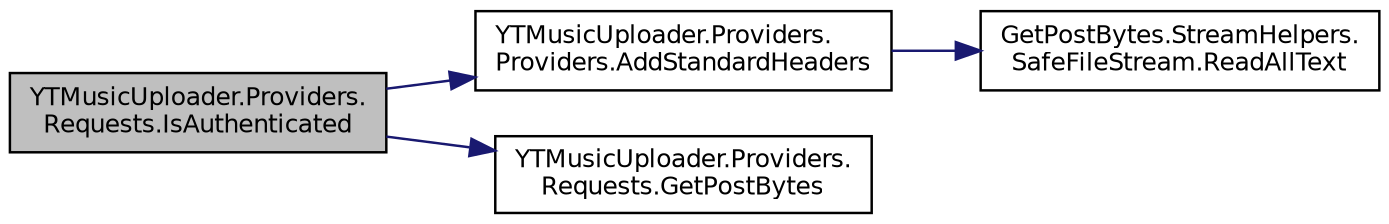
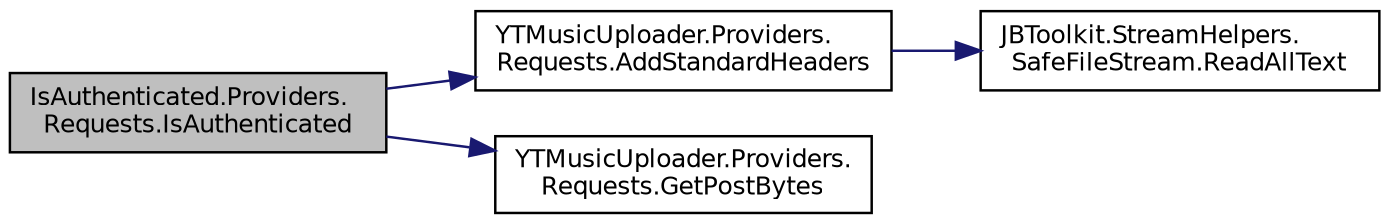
node "YTMusicUploader.Providers. Providers.AddStandardHeaders": label "YTMusicUploader.Providers. Providers.AddStandardHeaders" -> "YTMusicUploader.Providers. Requests.AddStandardHeaders"
node "GetPostBytes.StreamHelpers. SafeFileStream.ReadAllText": label "GetPostBytes.StreamHelpers. SafeFileStream.ReadAllText" -> "JBToolkit.StreamHelpers. SafeFileStream.ReadAllText"
node "YTMusicUploader.Providers. Requests.IsAuthenticated": label "YTMusicUploader.Providers. Requests.IsAuthenticated" -> "IsAuthenticated.Providers. Requests.IsAuthenticated"
